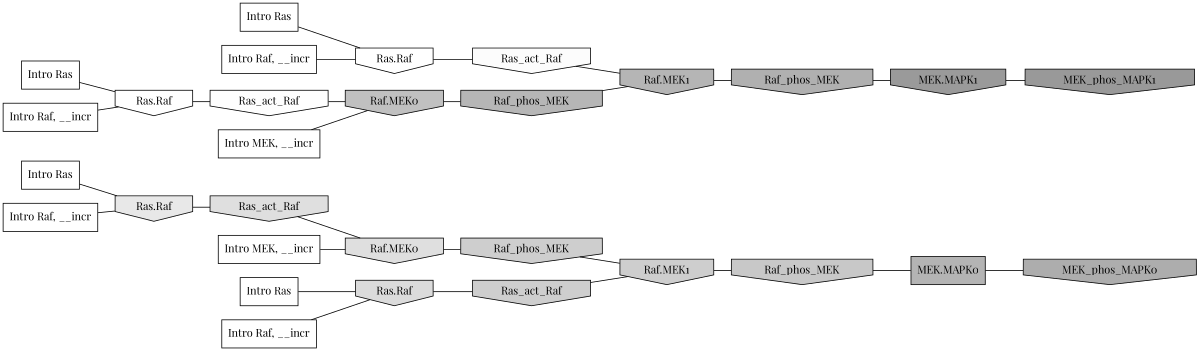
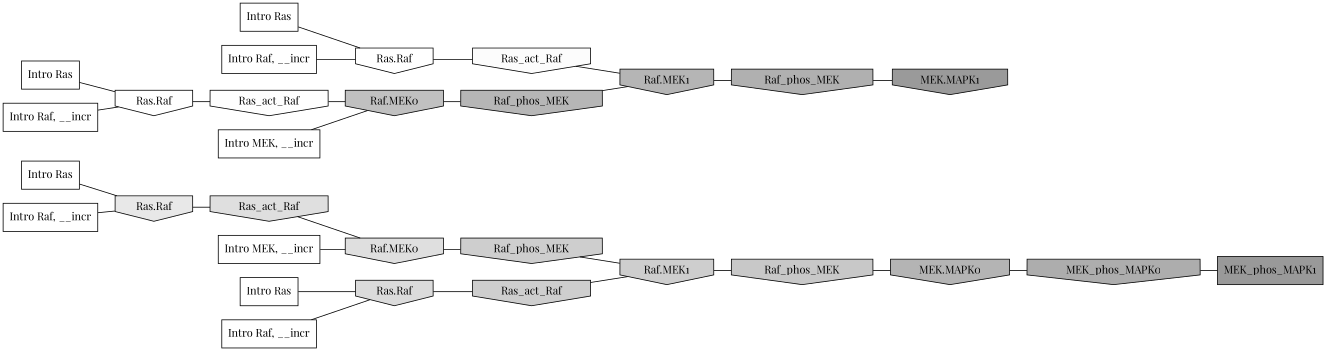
edge "MEK.MAPK1" -- "MEK_phos_MAPK1": now "MEK_phos_MAPK0" -- "MEK_phos_MAPK1"
node "MEK_phos_MAPK1": shape invhouse -> box
node "MEK.MAPK0": shape box -> invhouse
